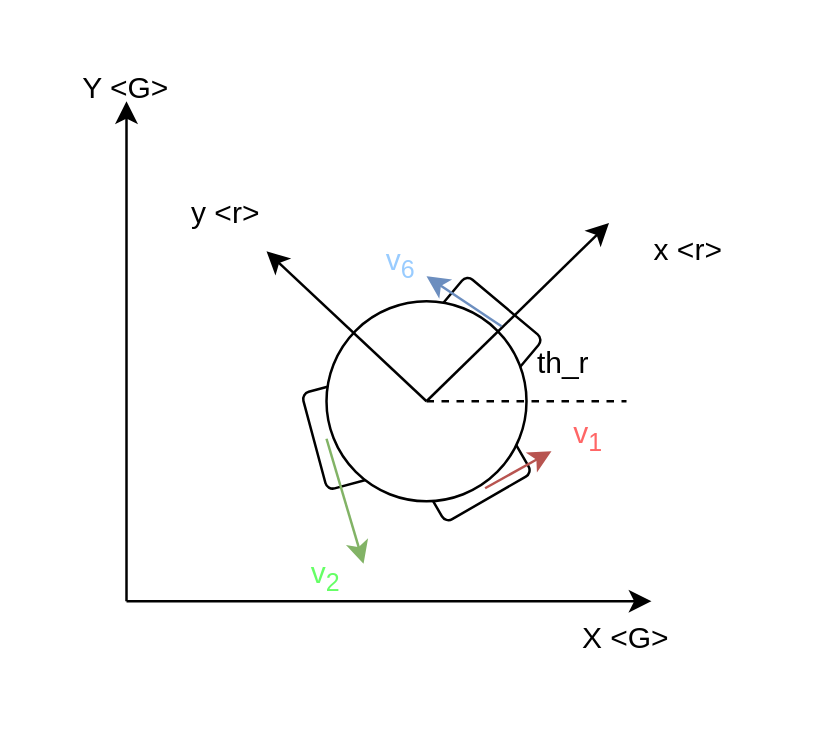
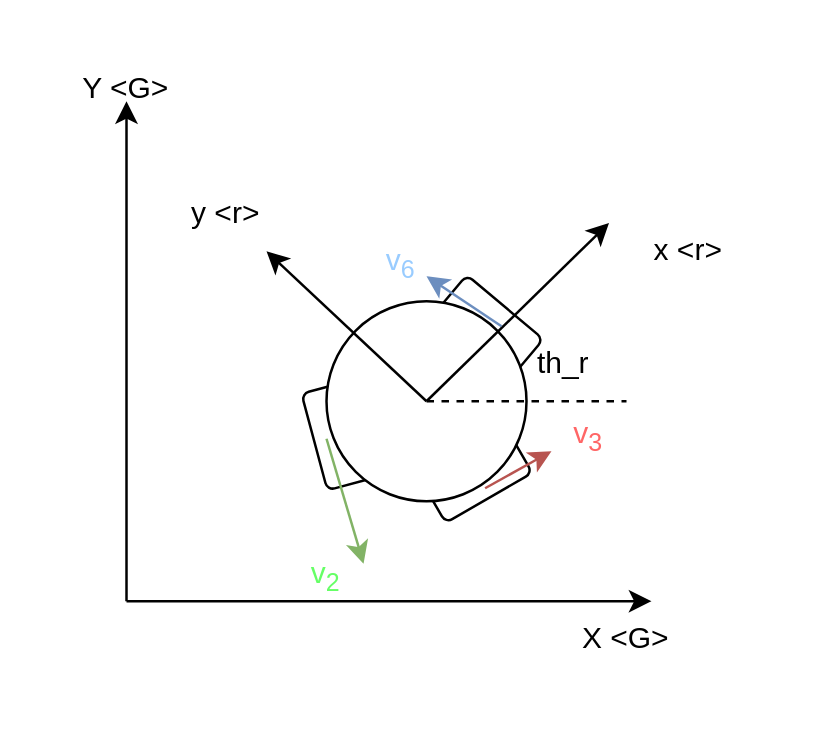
node "v1": label "v1" -> "v3"
